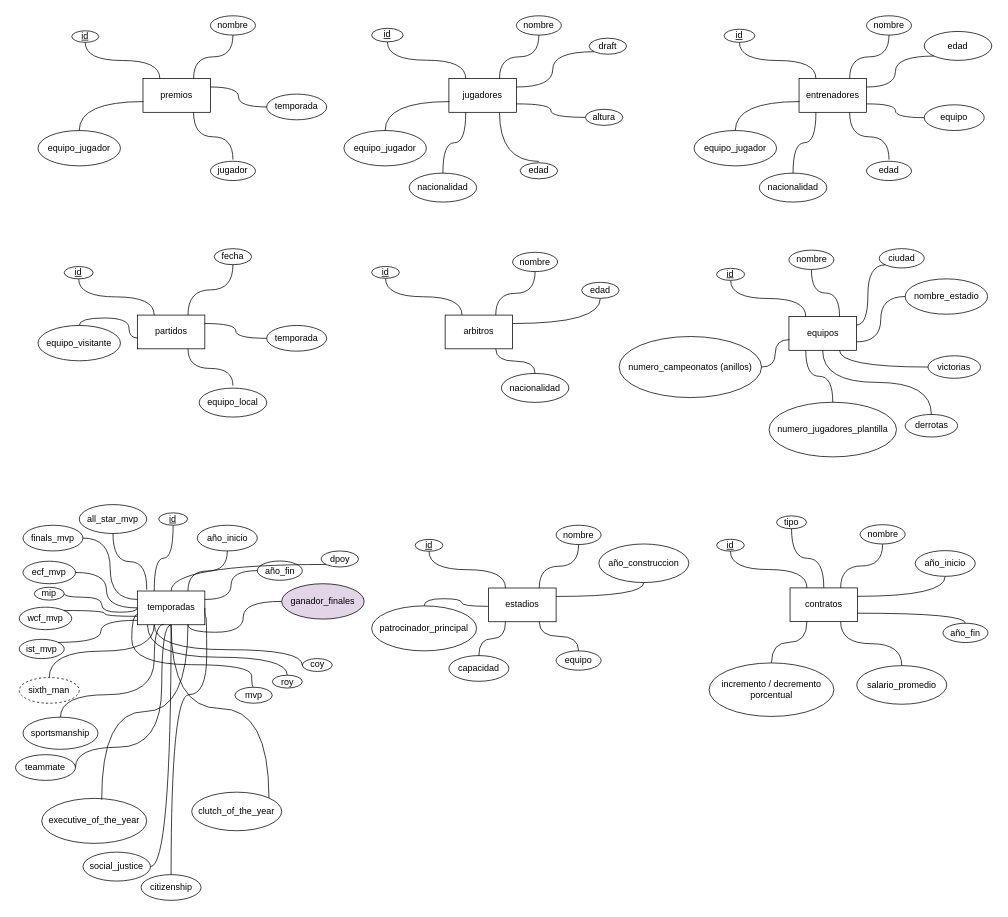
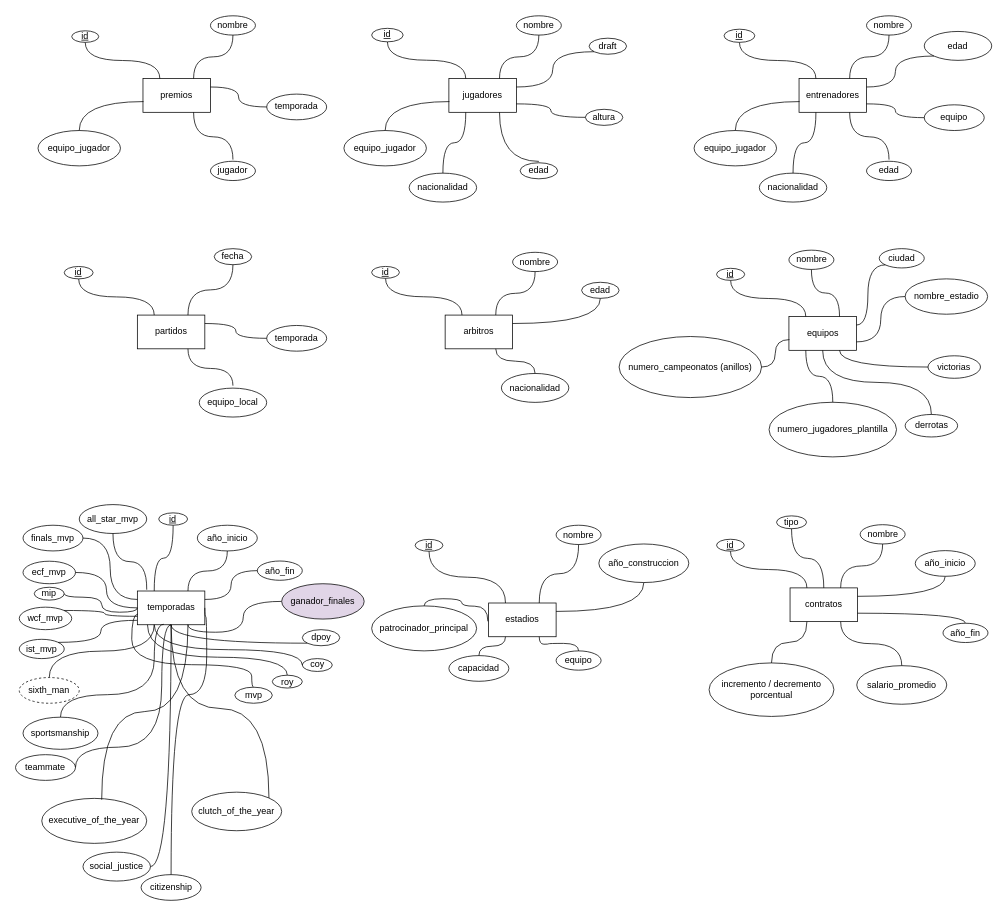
edge "partidos" -- "equipo_visitante": removed
node "equipo_visitante": removed
node "dpoy": moved (340, 559) -> (321, 638)
node "estadios": moved (522, 605) -> (522, 620)
